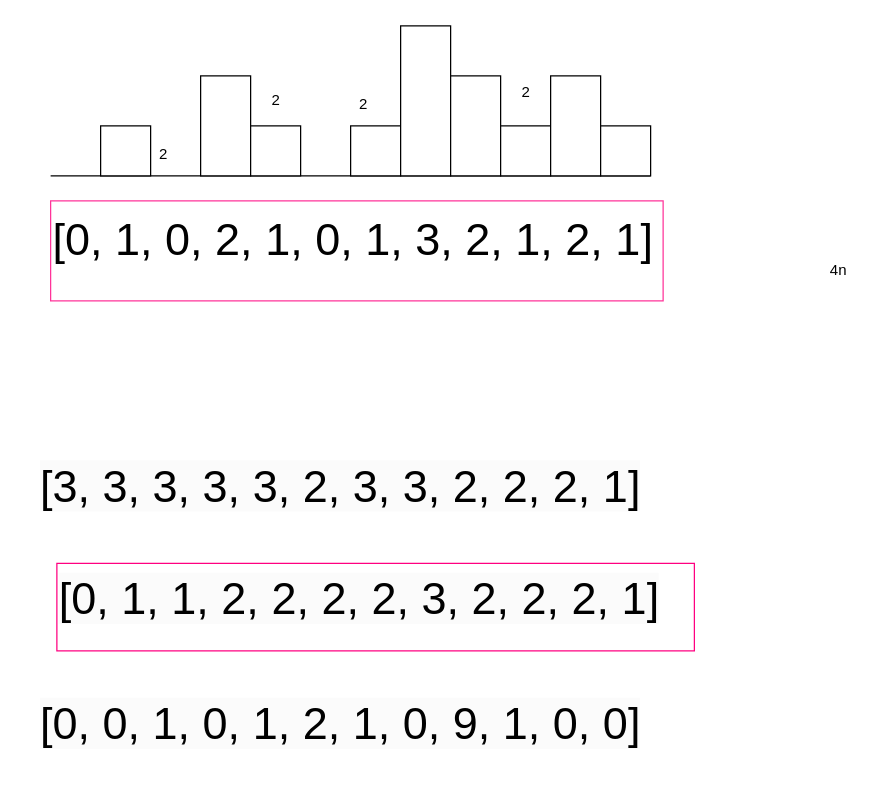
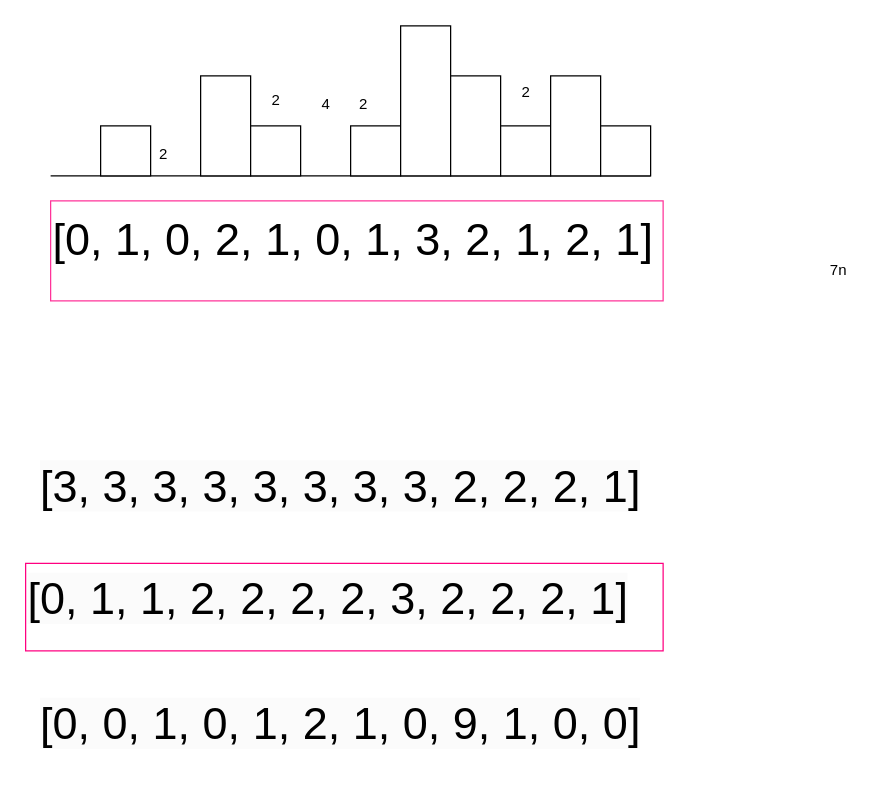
node "4": added
node "4n": label "4n" -> "7n"
node "[3, 3, 3, 3, 3, 2, 3, 3, 2, 2, 2, 1]": label "[3, 3, 3, 3, 3, 2, 3, 3, 2, 2, 2, 1]" -> "[3, 3, 3, 3, 3, 3, 3, 3, 2, 2, 2, 1]"
node "[0, 1, 1, 2, 2, 2, 2, 3, 2, 2, 2, 1]": moved (376, 607) -> (344, 607)
